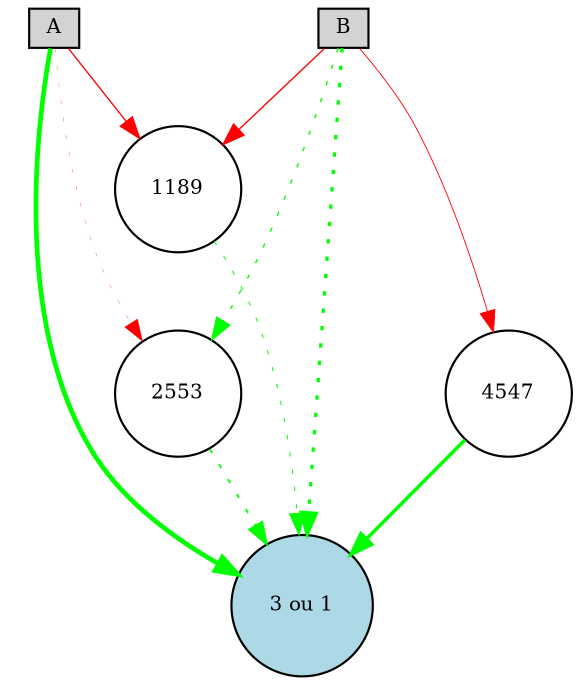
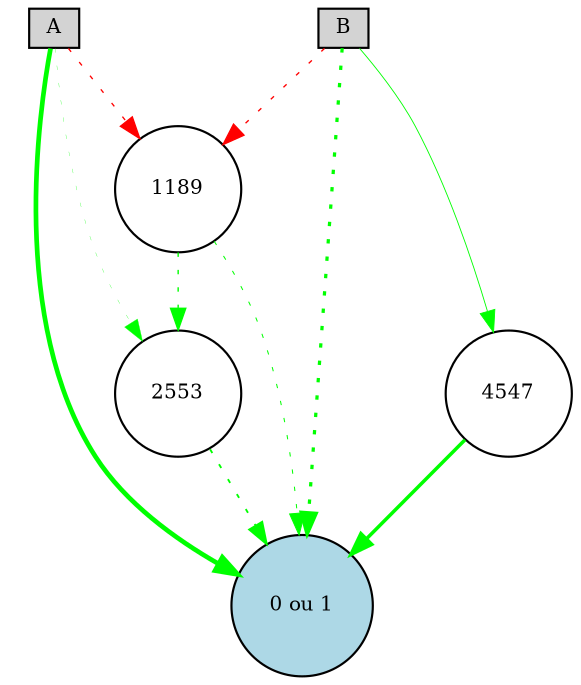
edge "A" -> "1189": style solid -> dotted
edge "B" -> "1189": style solid -> dotted
edge "B" -> "4547": color red -> green
edge "B" -> "2553": now "1189" -> "2553"
edge "A" -> "2553": color red -> green
node "3 ou 1": label "3 ou 1" -> "0 ou 1"
